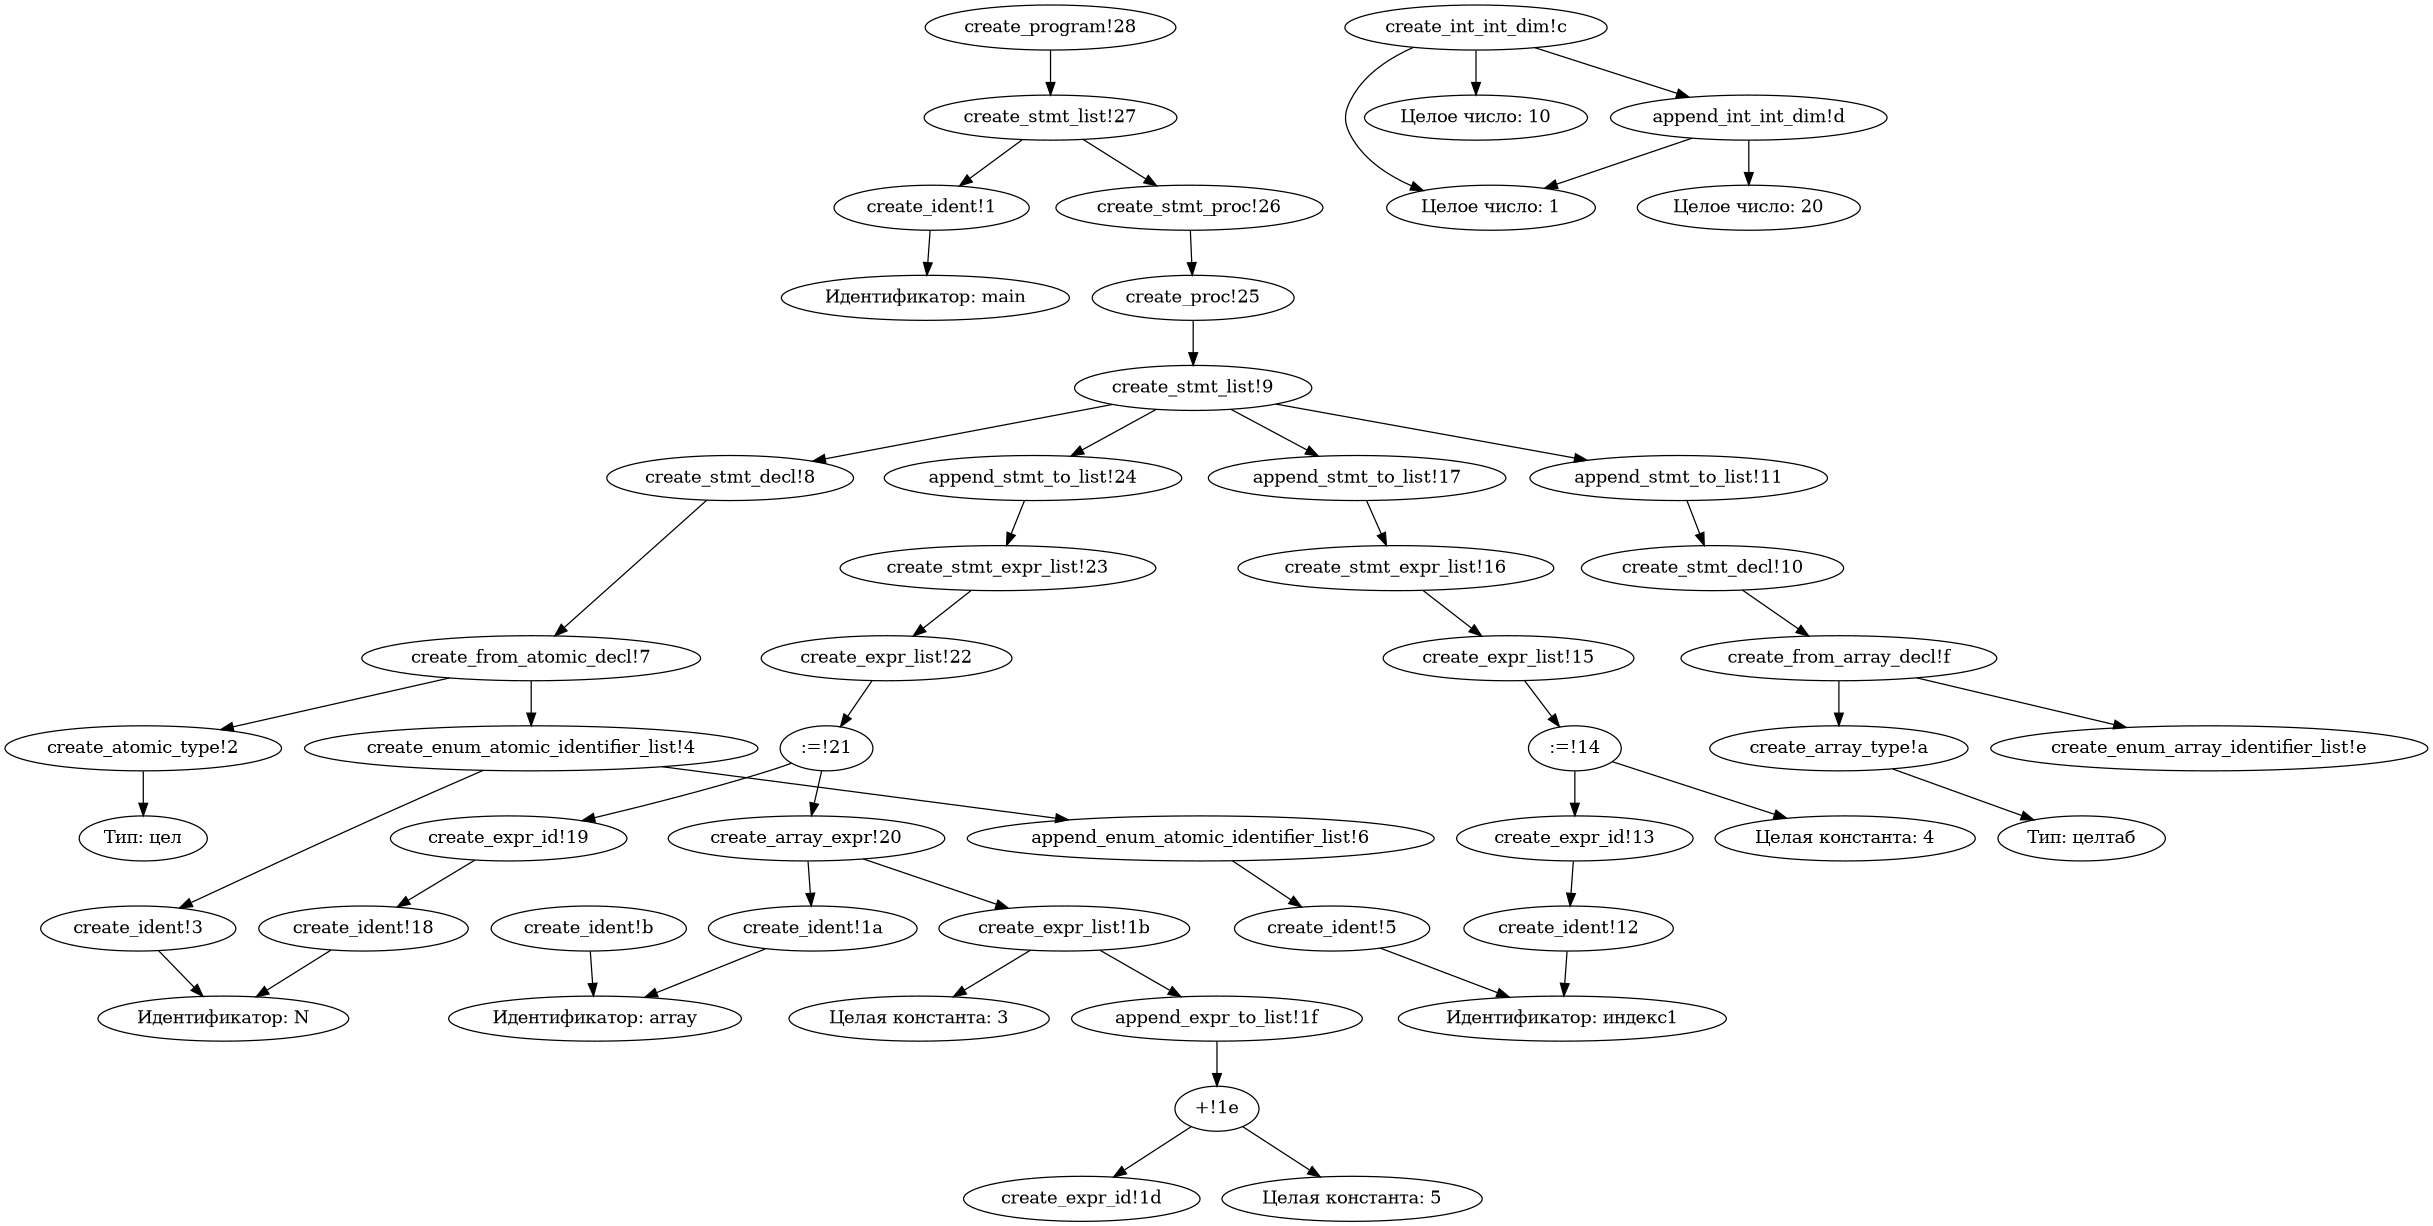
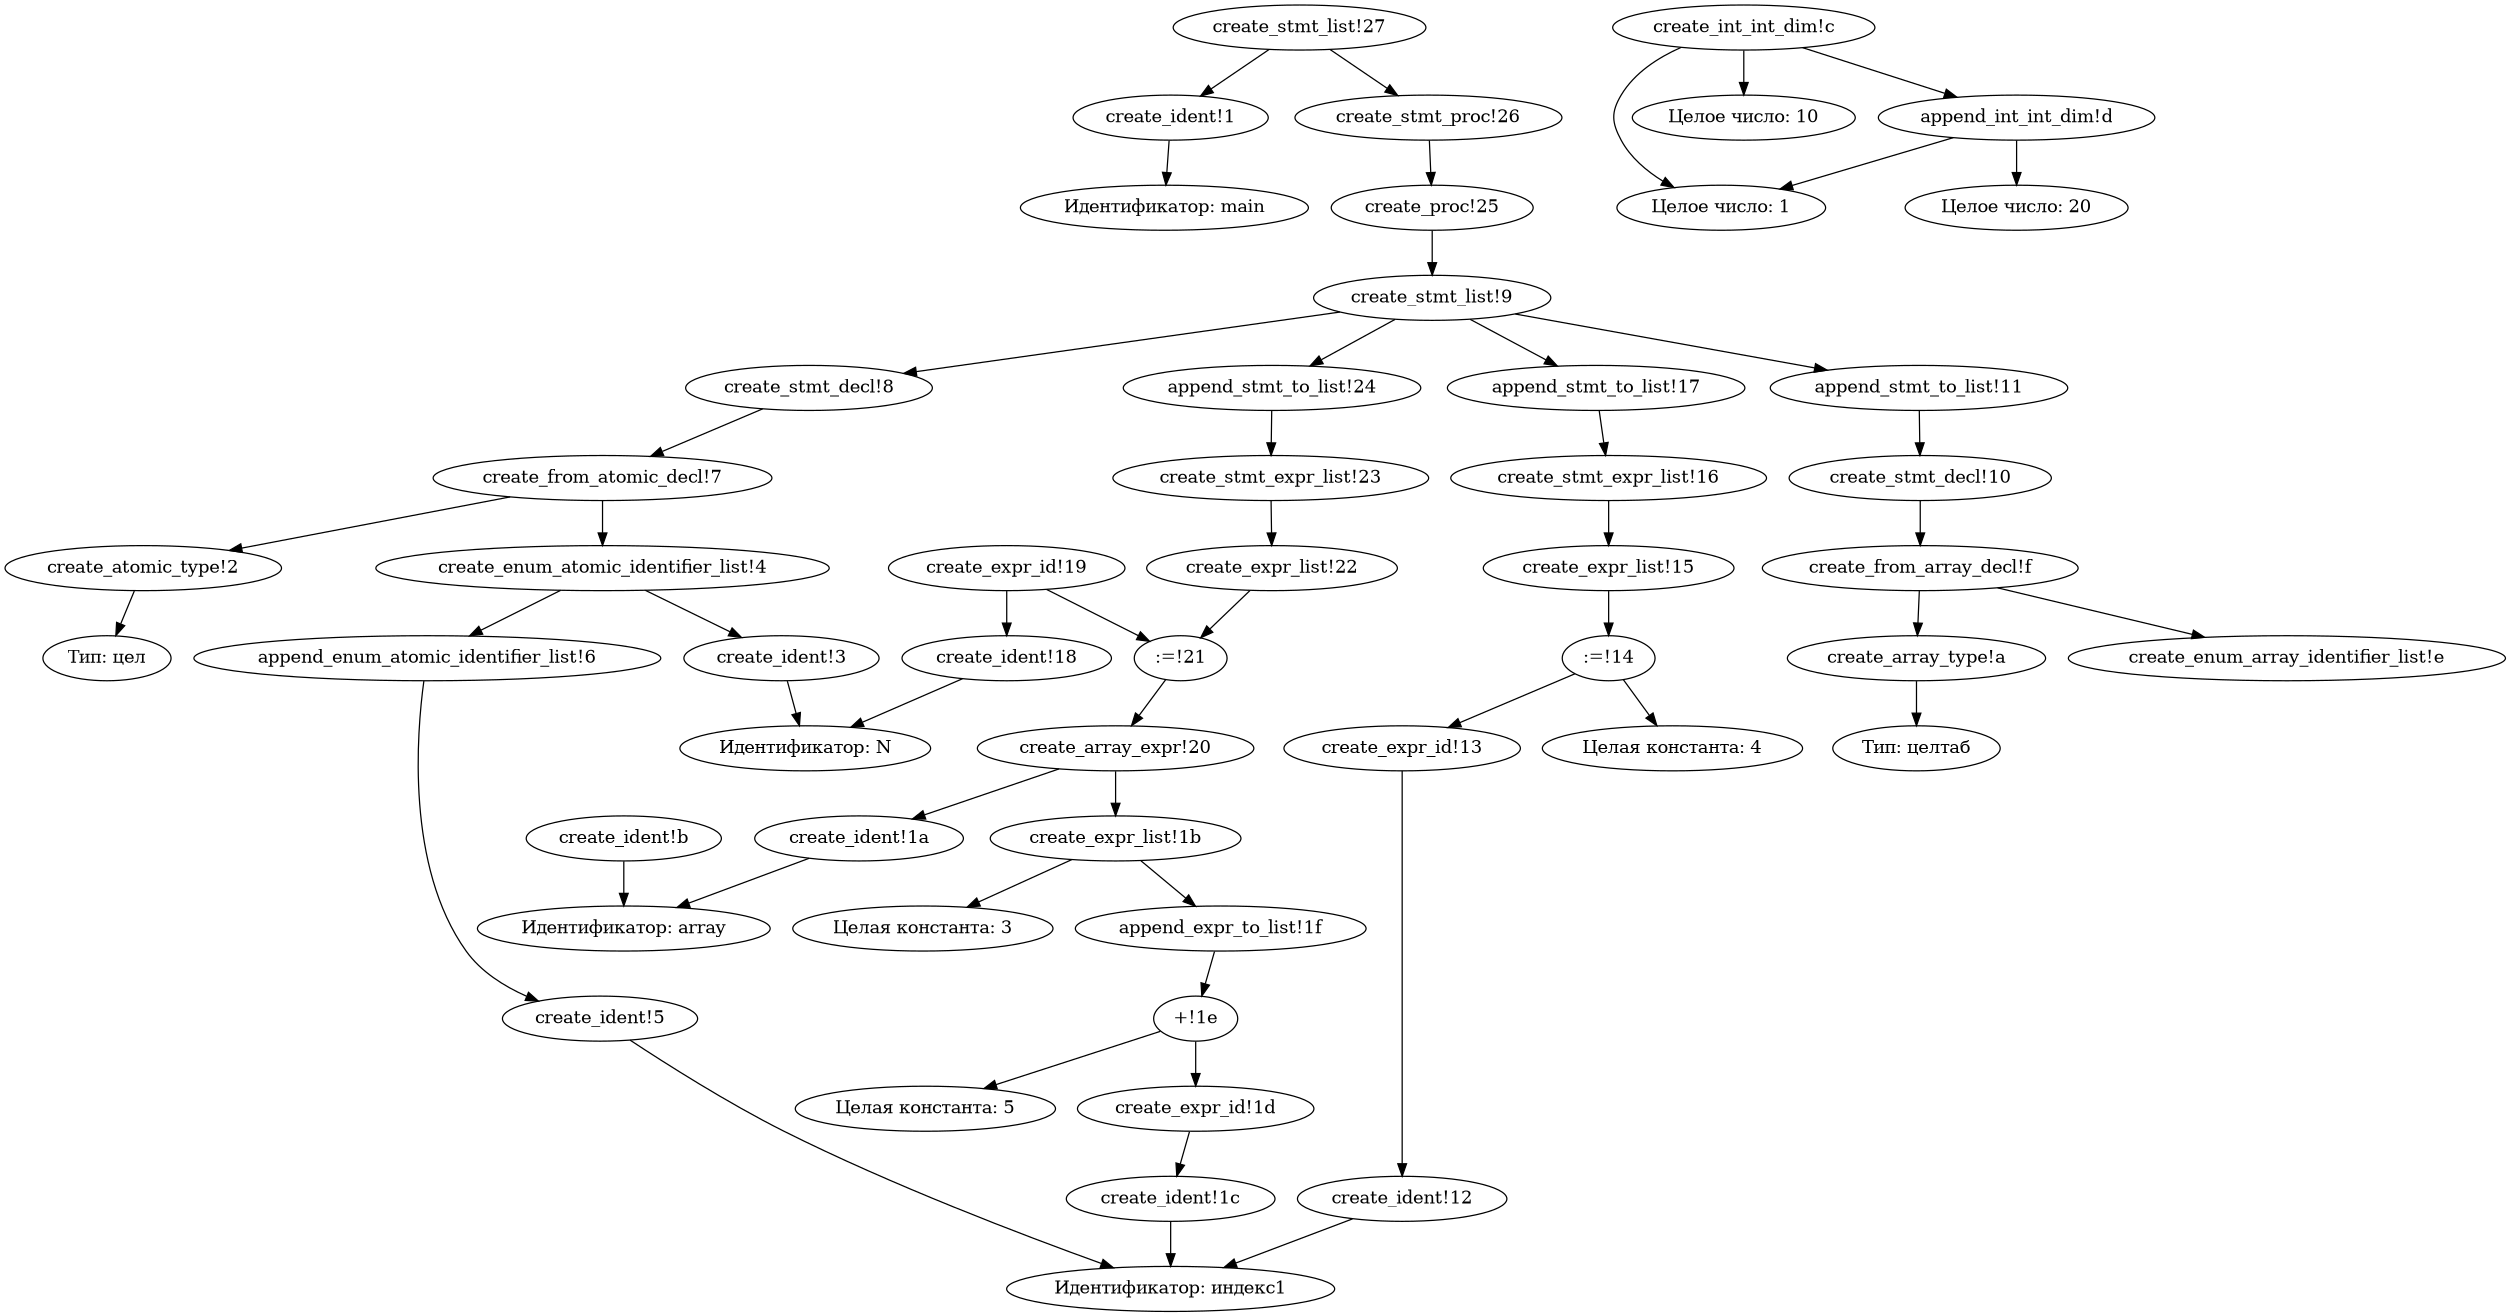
node "create_program!28": removed
edge ":=!21" -> "create_expr_id!19": reversed
node "create_ident!1c": added
